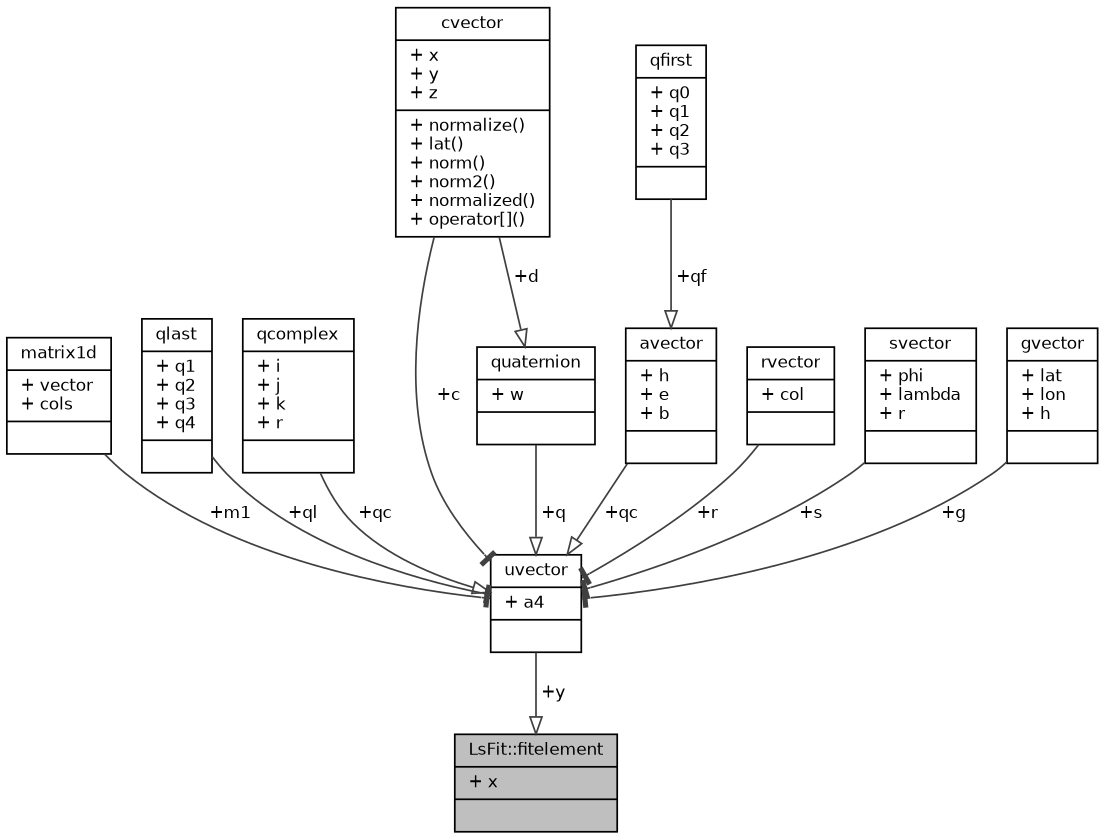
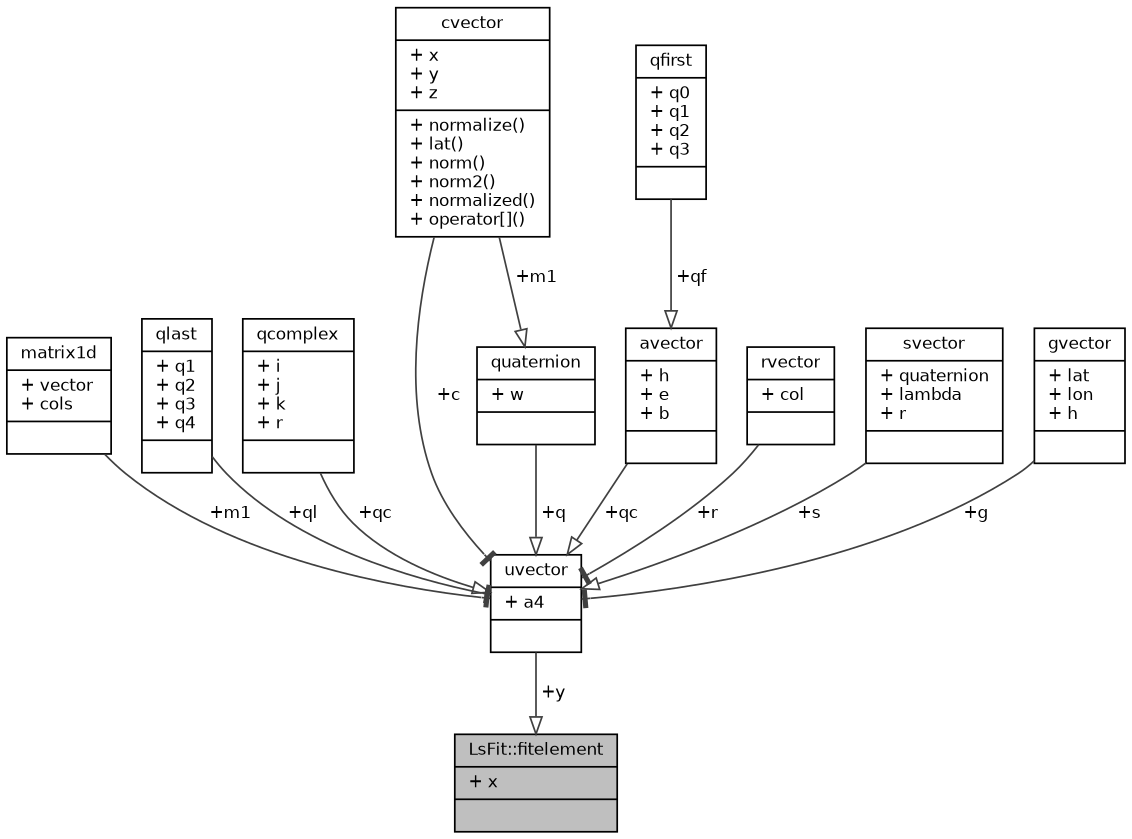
edge "cvector" -> "quaternion": label " +d" -> " +m1"
node "svector": text "+ phi" -> "+ quaternion"
edge "svector" -> "uvector": arrowhead tee -> onormal
